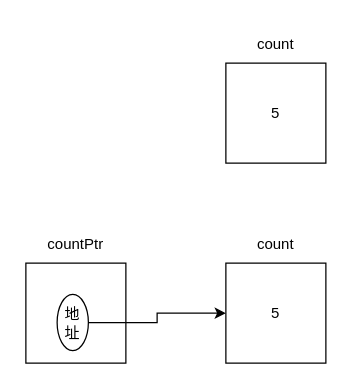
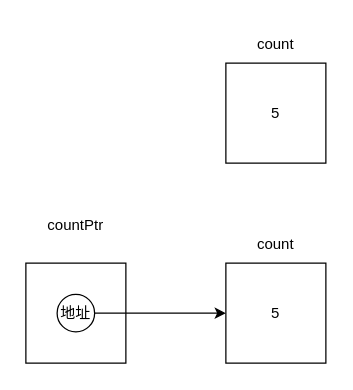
node "countPtr": moved (76, 244) -> (76, 226)
node "地址": size 31x56 -> 38x38
